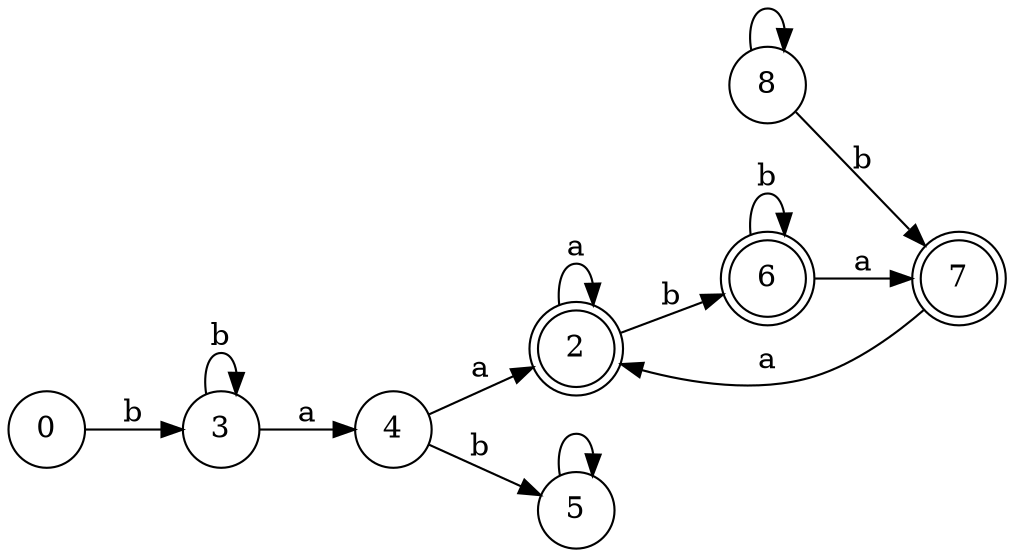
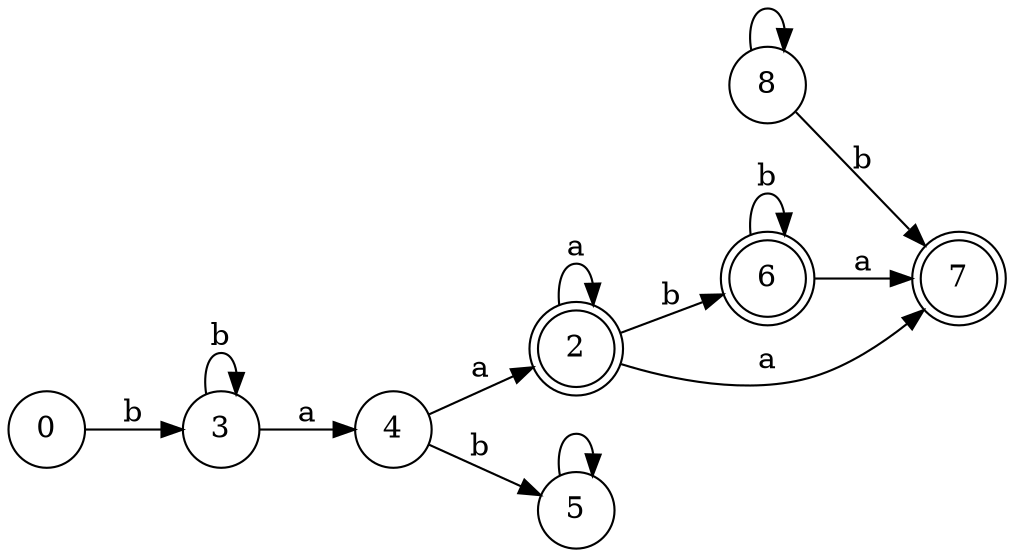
edge "7" -> "2": reversed
